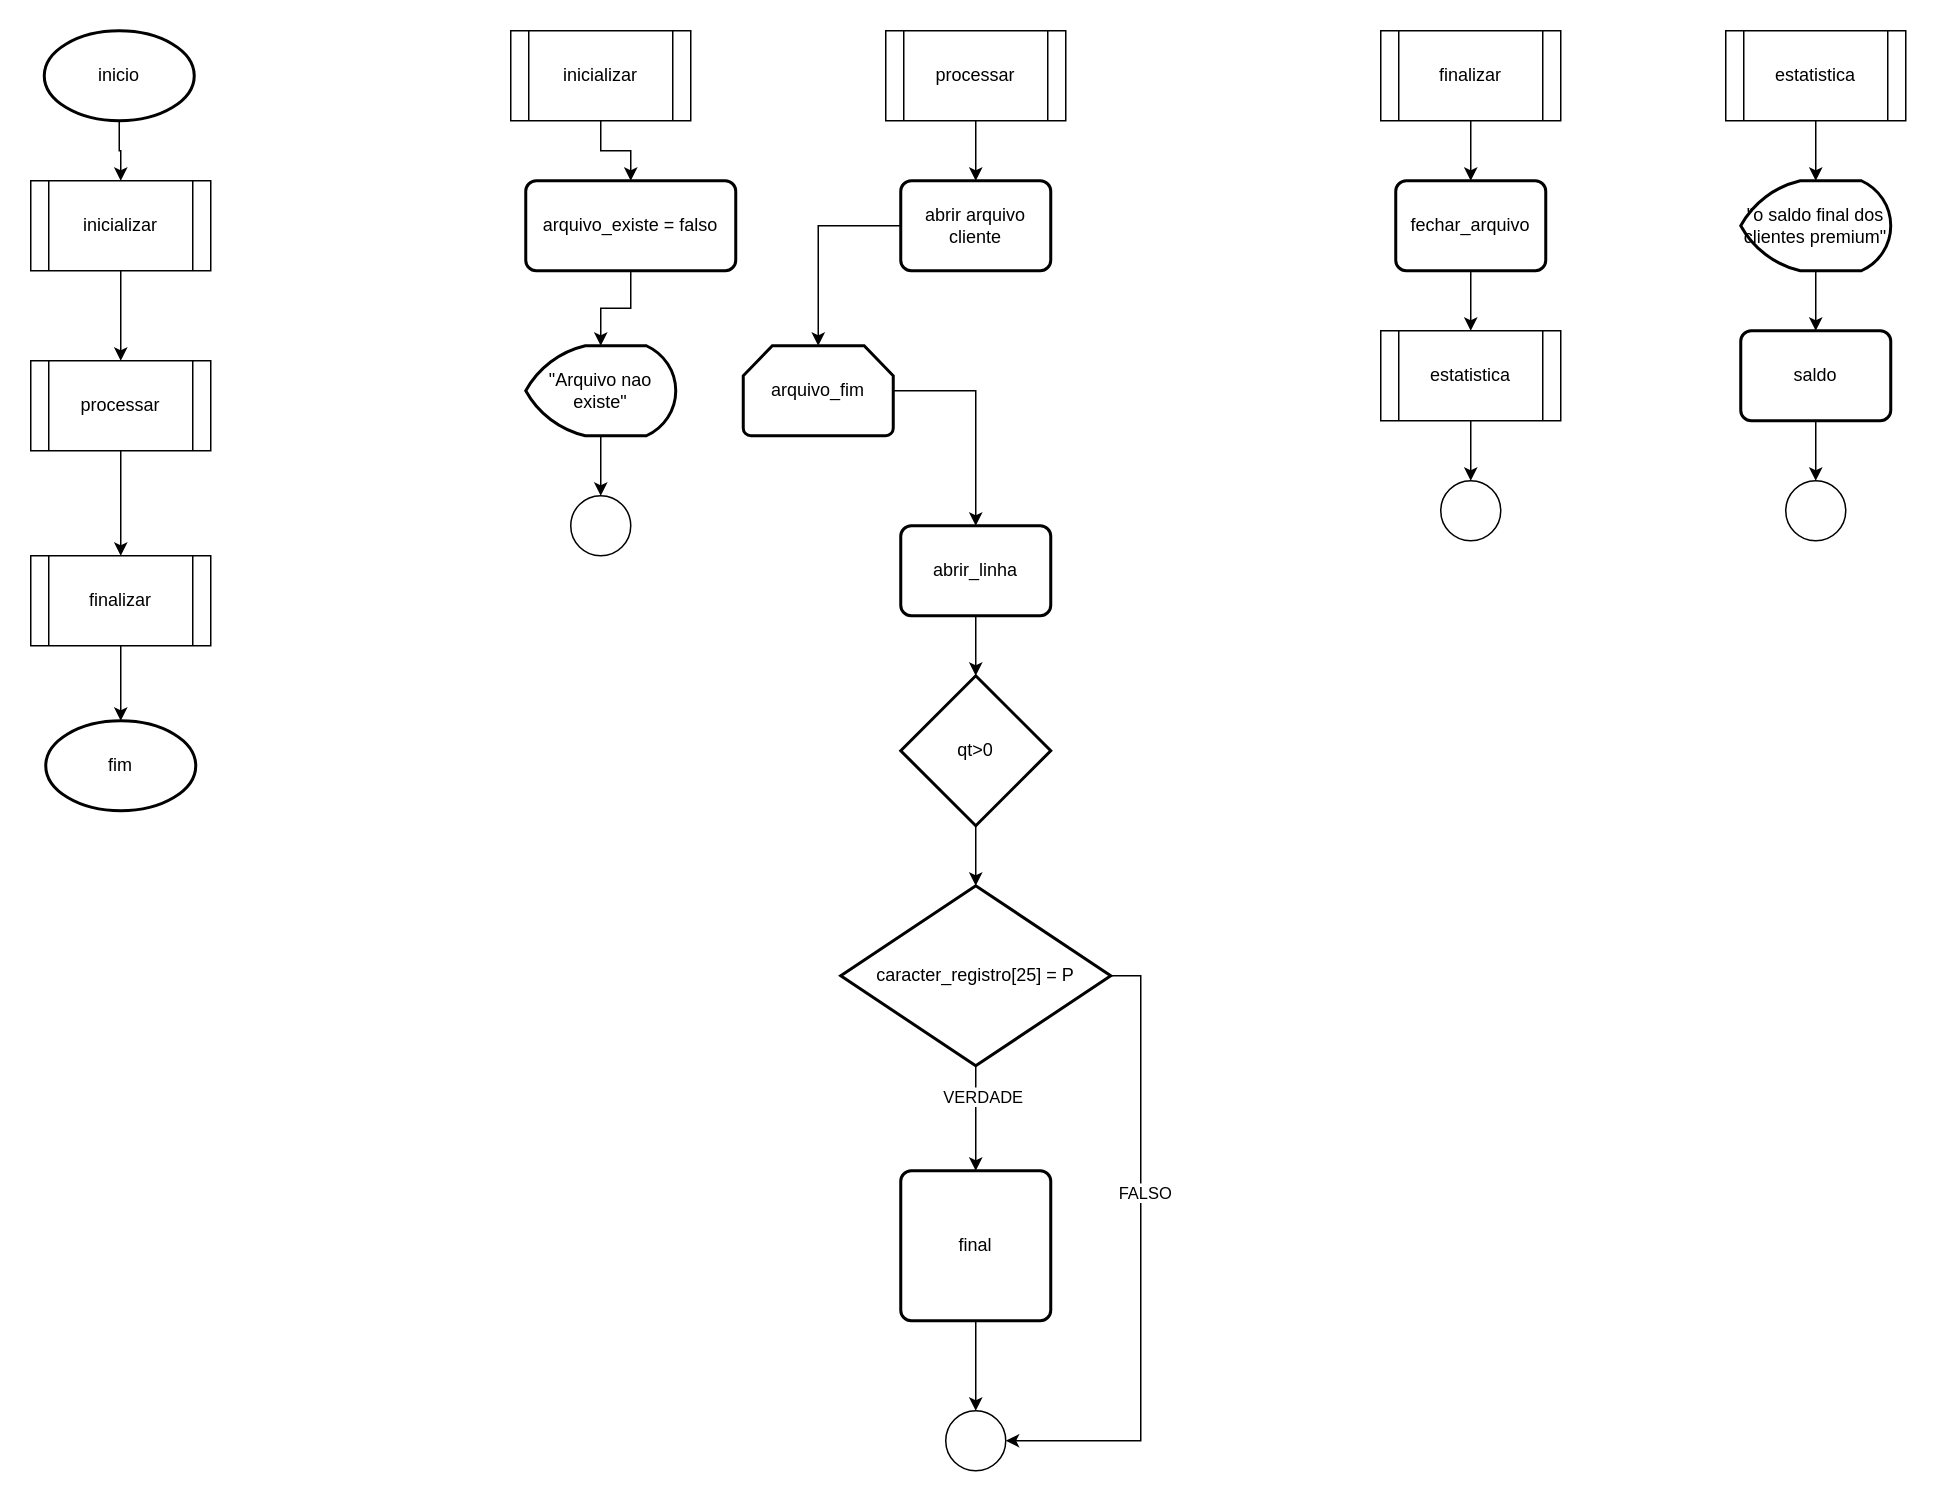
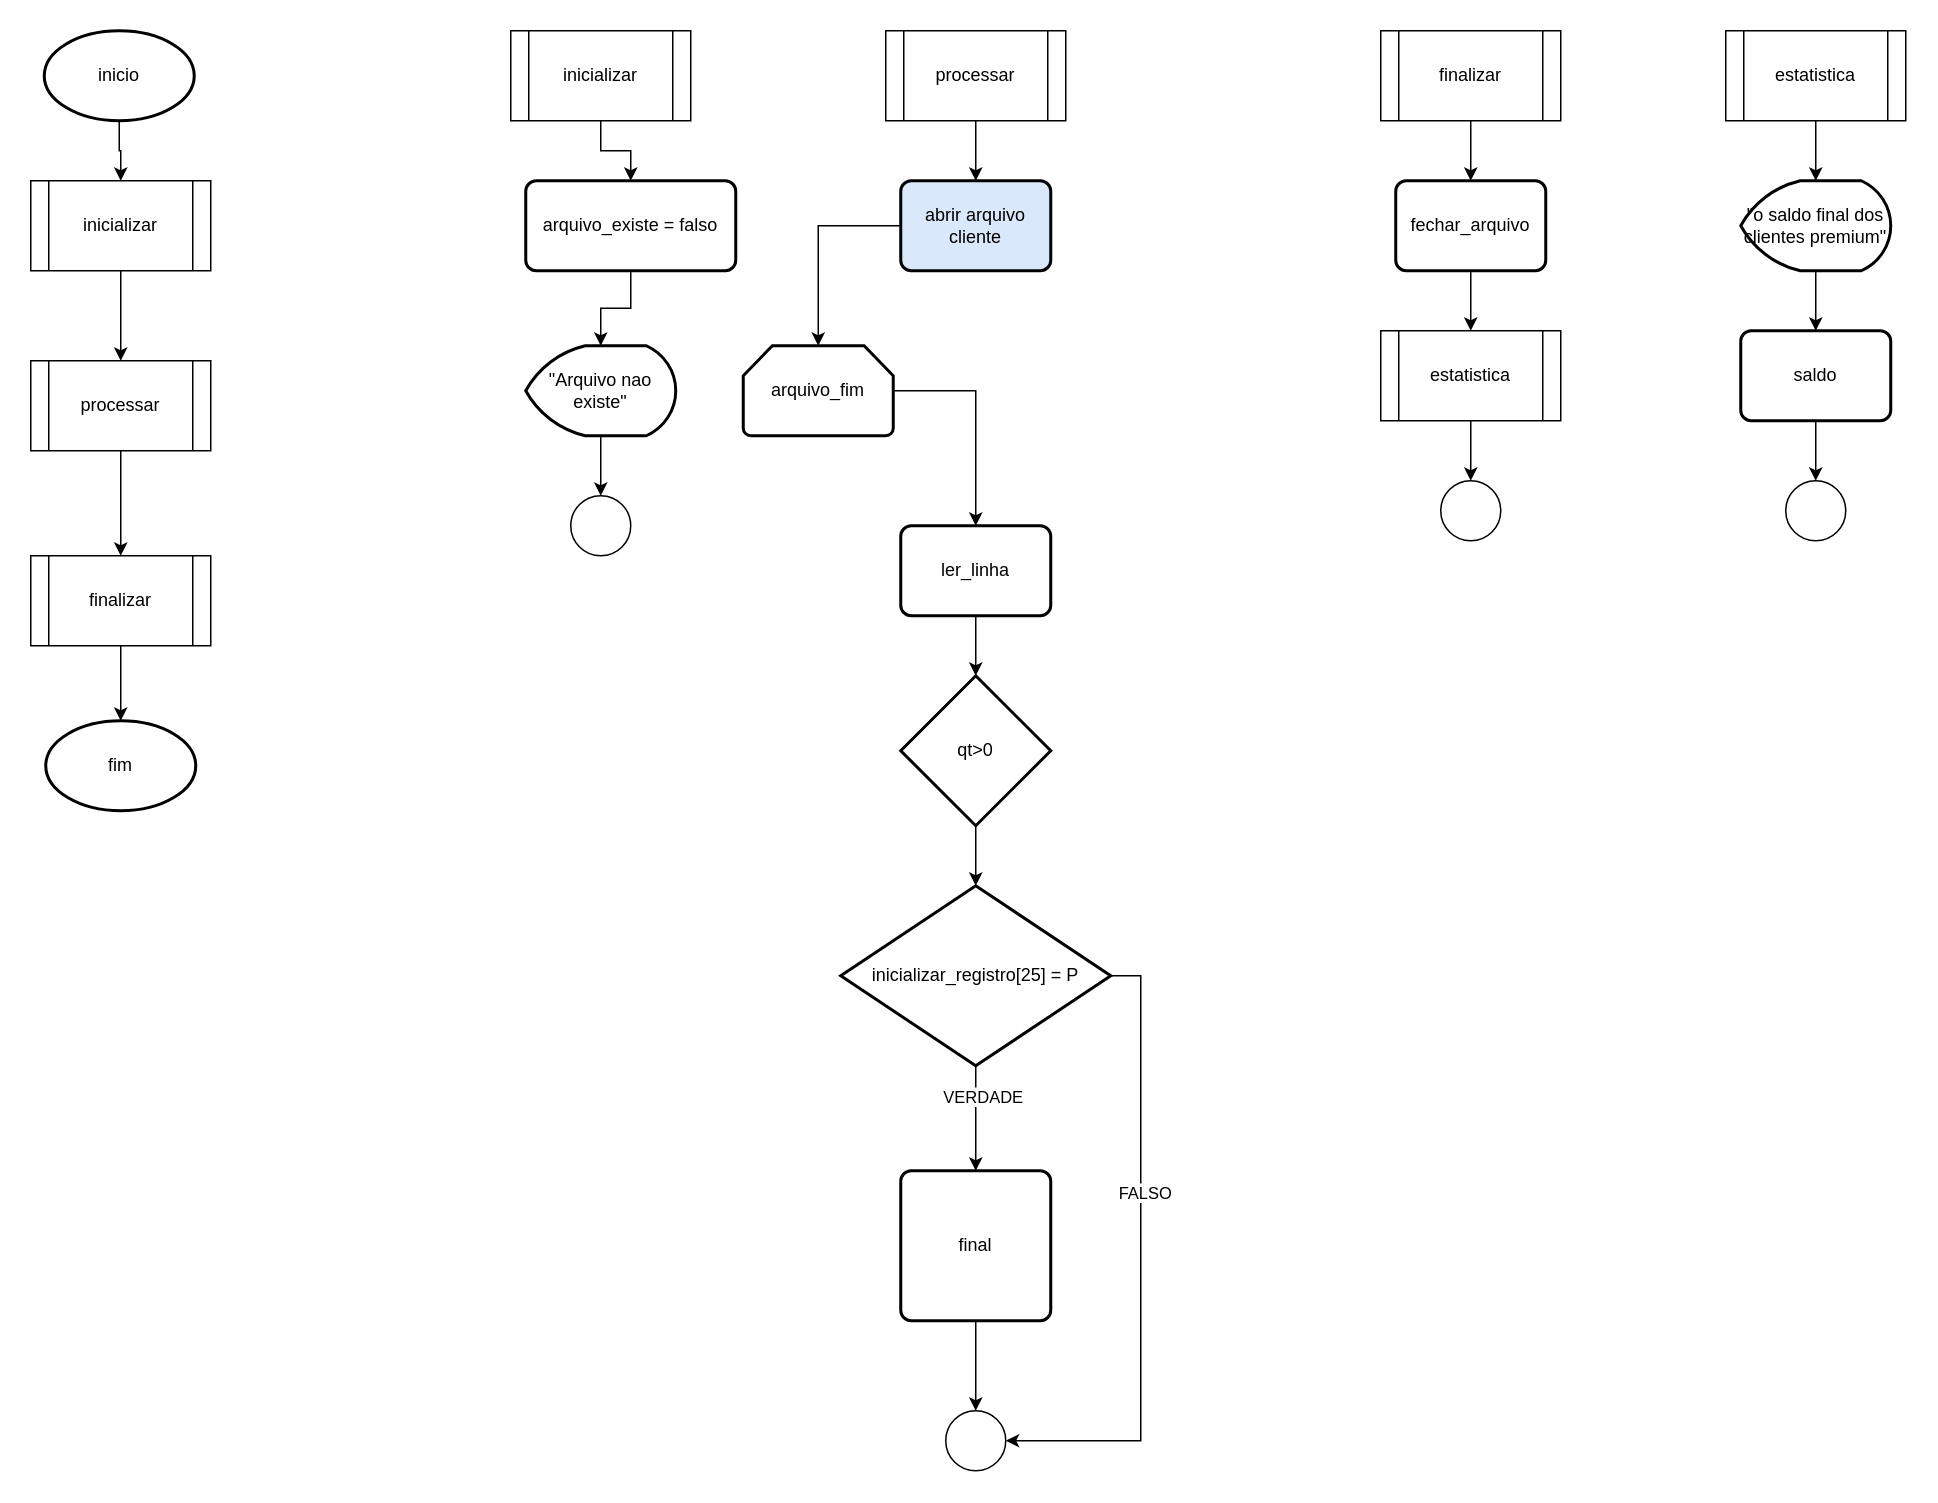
node "abrir arquivo cliente": fillcolor #ffffff -> #dae8fc
node "abrir_linha": label "abrir_linha" -> "ler_linha"
node "caracter_registro[25] = P": label "caracter_registro[25] = P" -> "inicializar_registro[25] = P"
